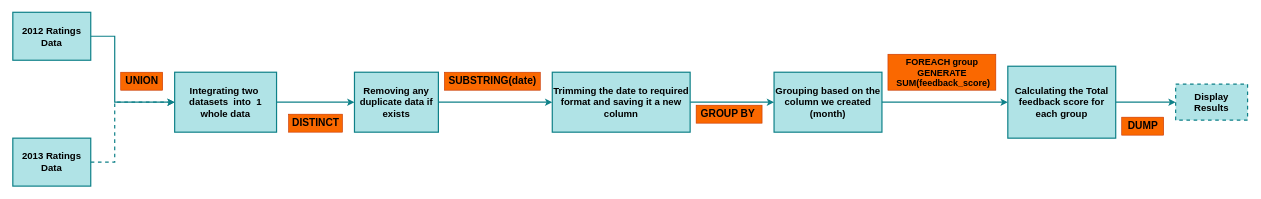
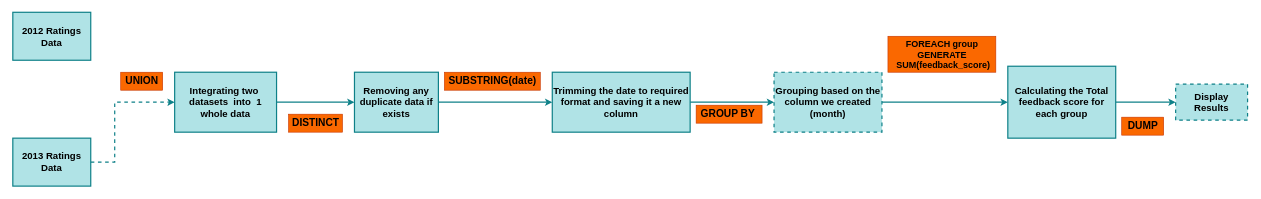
edge "2012 Ratings Data" -> "Integrating two datasets into 1 whole data": removed
node "FOREACH groupGENERATE SUM(feedback_score)": moved (942, 72) -> (942, 54)
node "Grouping based on the column we created (month)": style solid -> dashed
